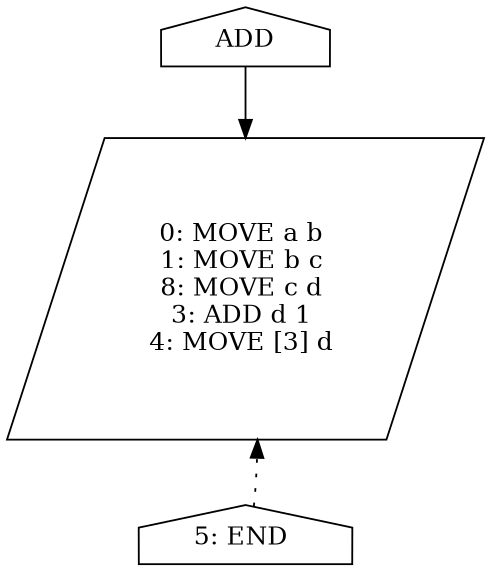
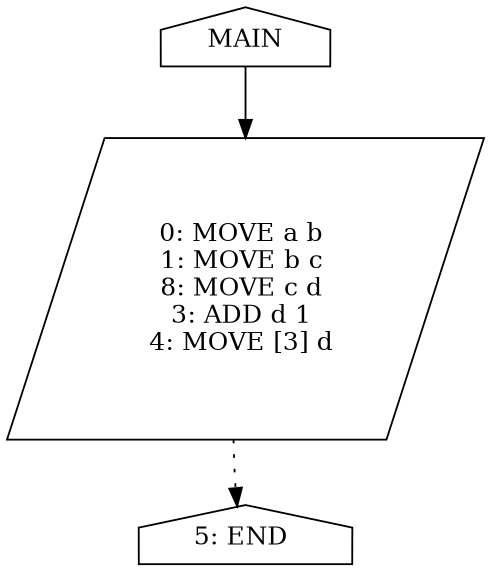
node "ADD": label "ADD" -> "MAIN"
edge "5: END" -> "0: MOVE a b 1: MOVE b c 8: MOVE c d 3: ADD d 1 4: MOVE [3] d": reversed
